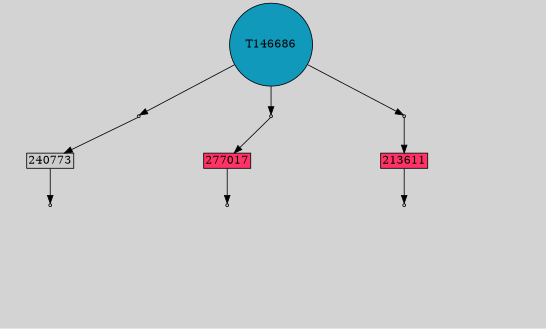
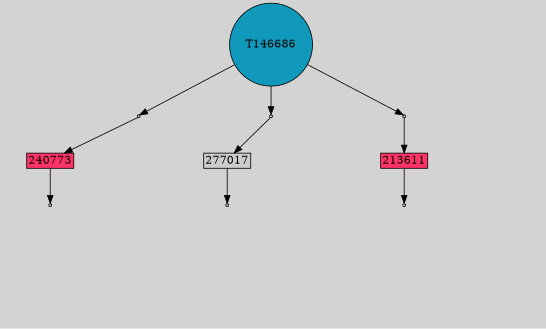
node "240773": fillcolor #cccccc -> #ff3366
node "277017": fillcolor #ff3366 -> #cccccc
